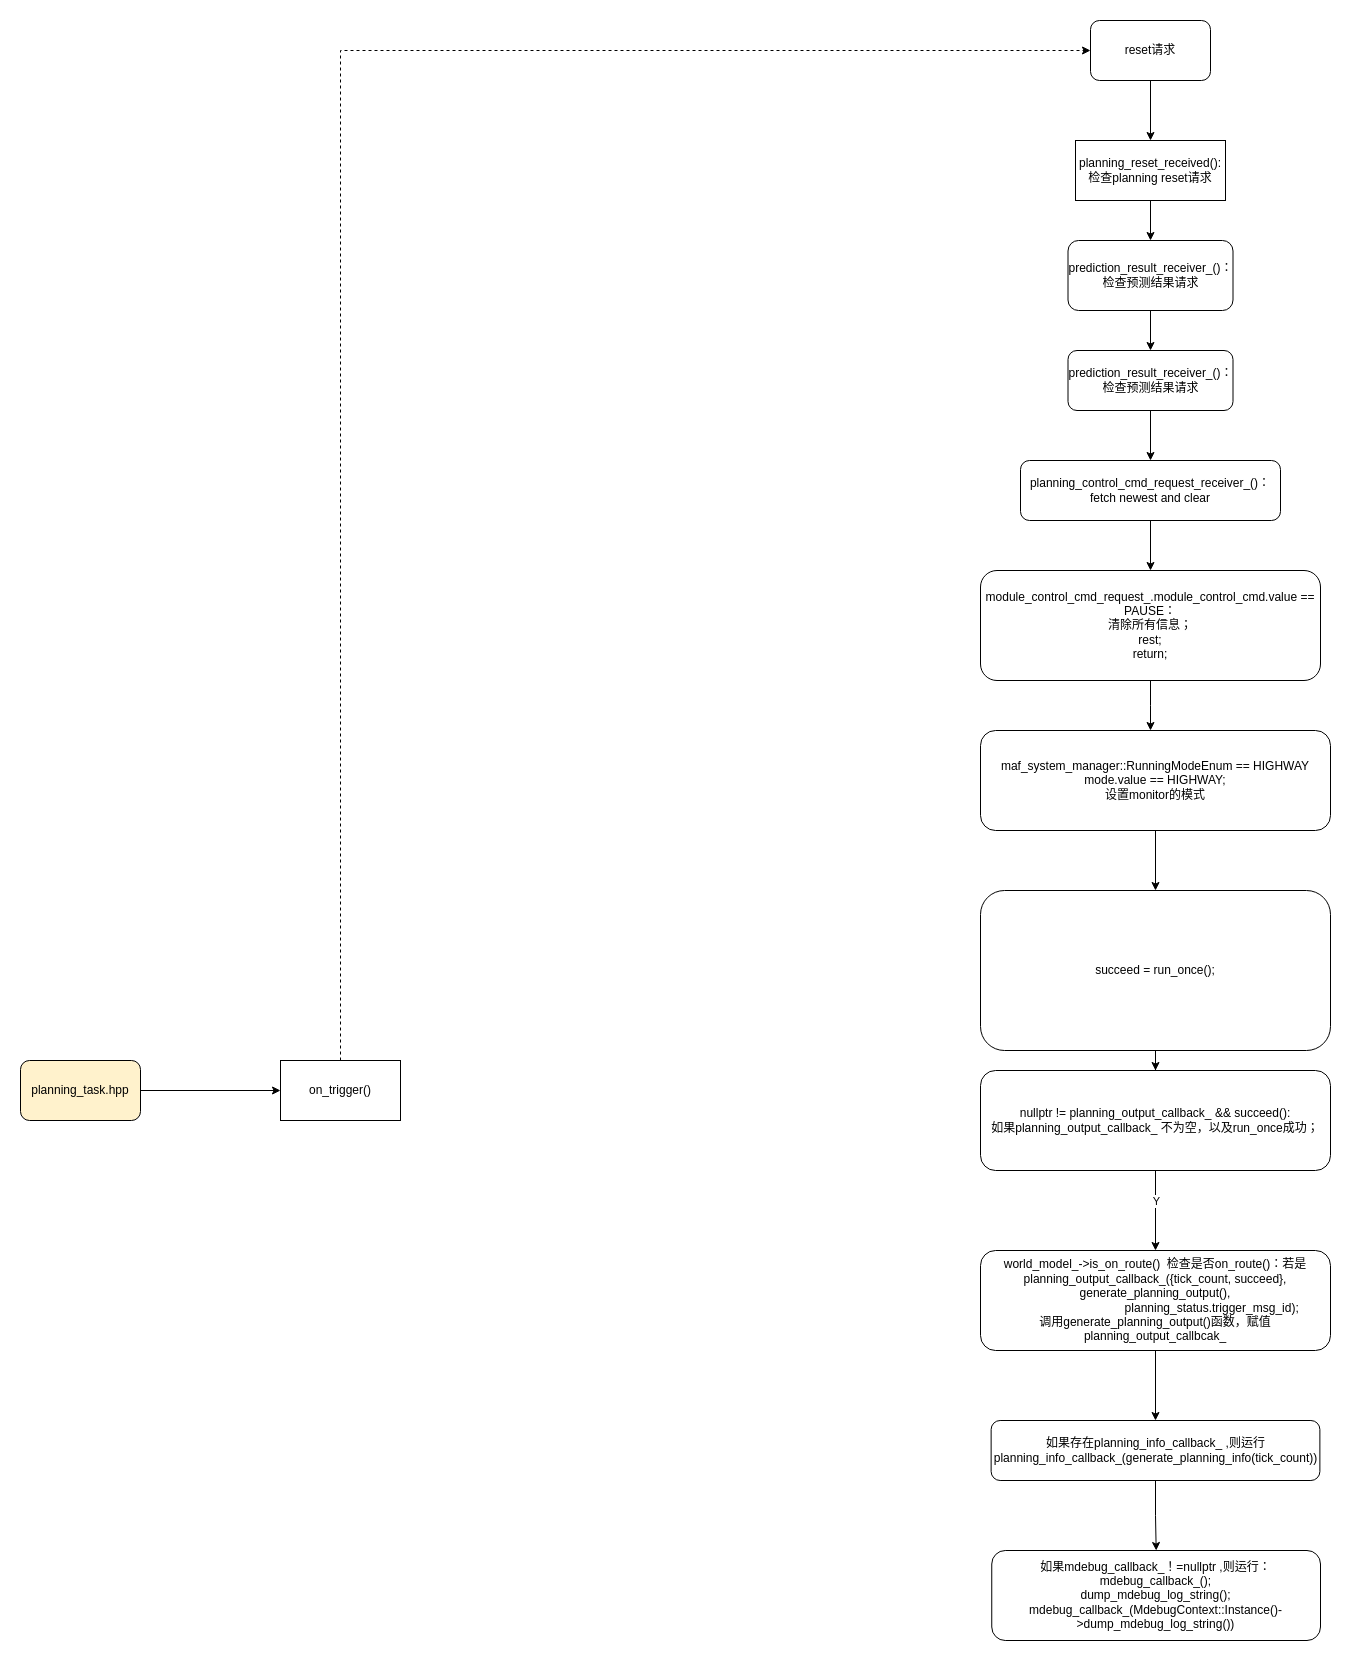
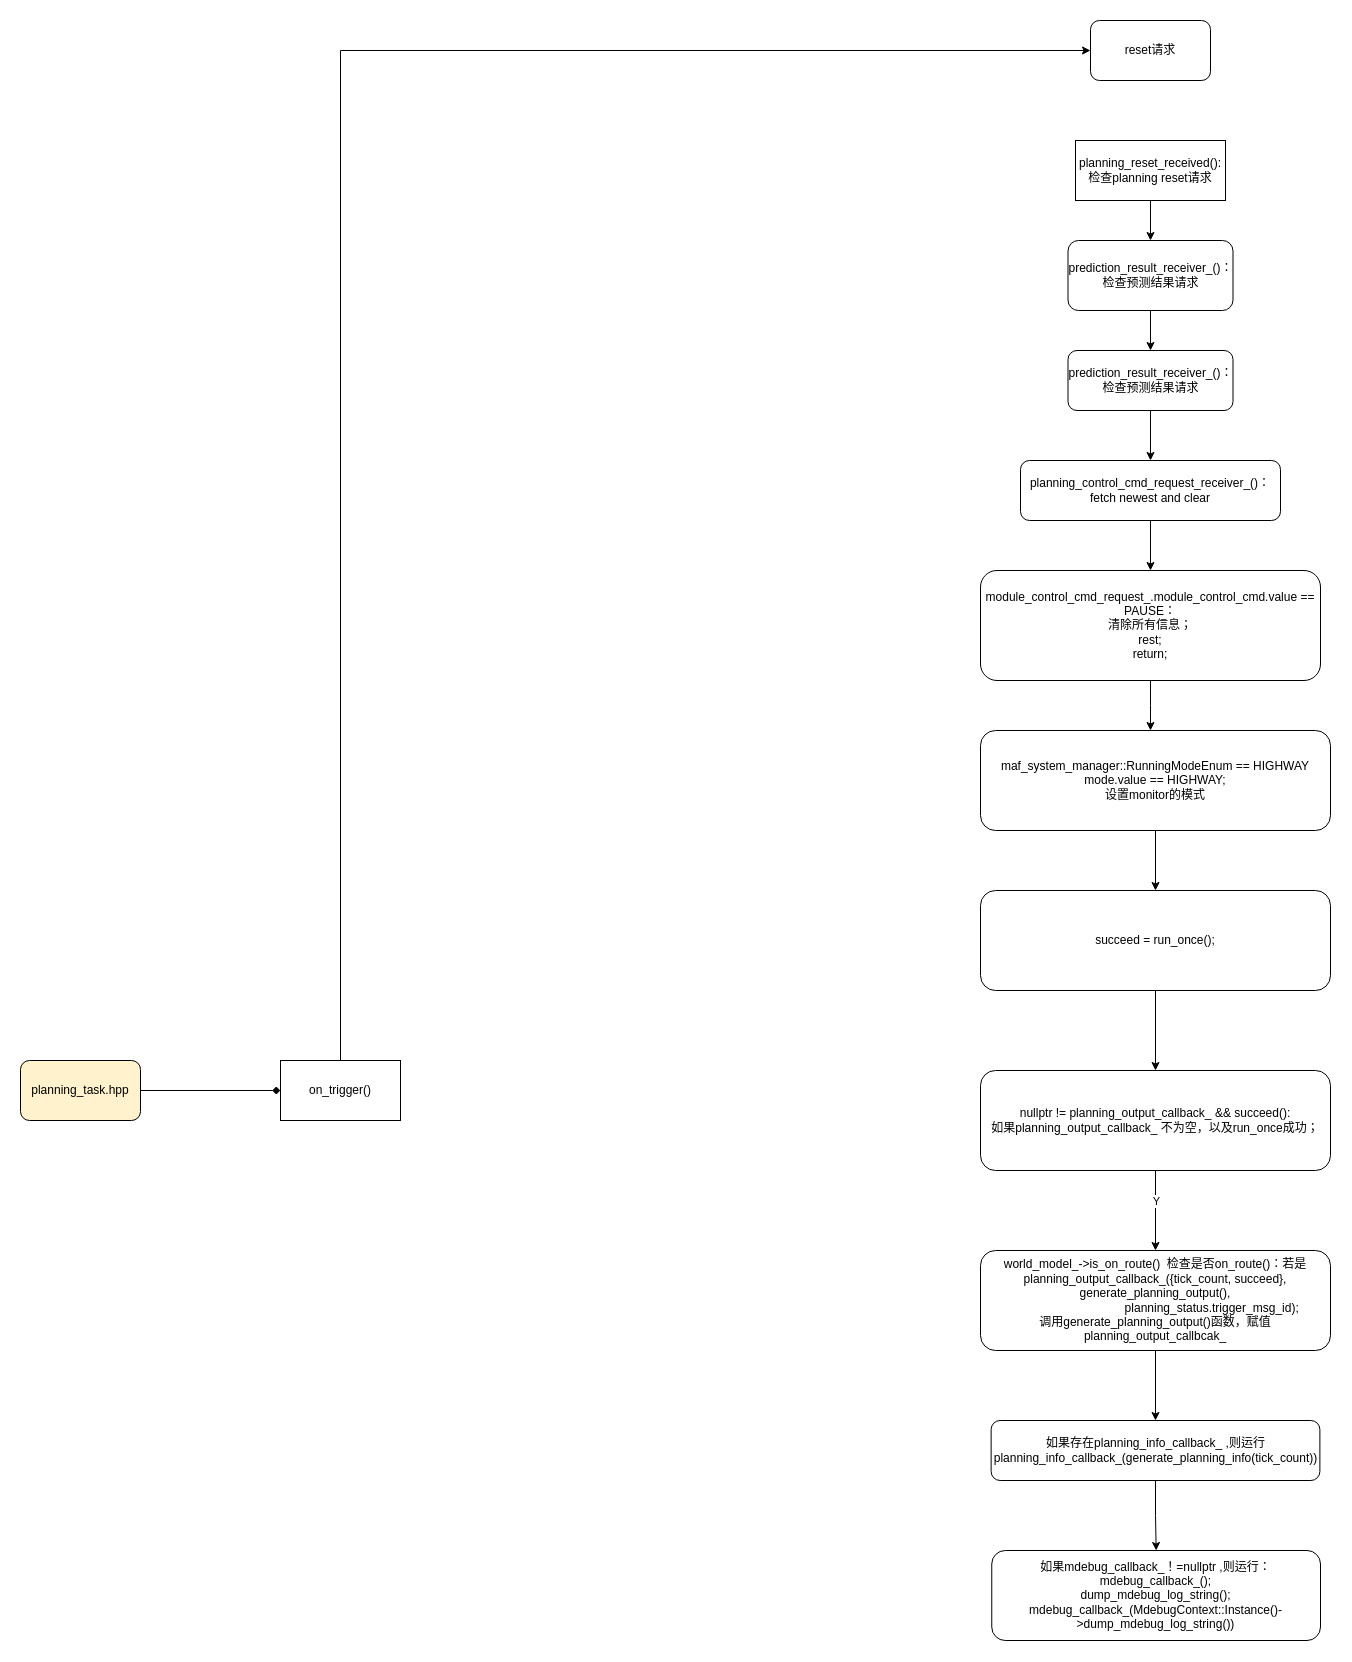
edge "reset请求" -> "planning_reset_received(): 检查planning reset请求": removed
edge "on_trigger()" -> "reset请求": style dashed -> solid
node "succeed = run_once();": size 350x160 -> 350x100
edge "planning_task.hpp" -> "on_trigger()": arrowhead classic -> diamond
